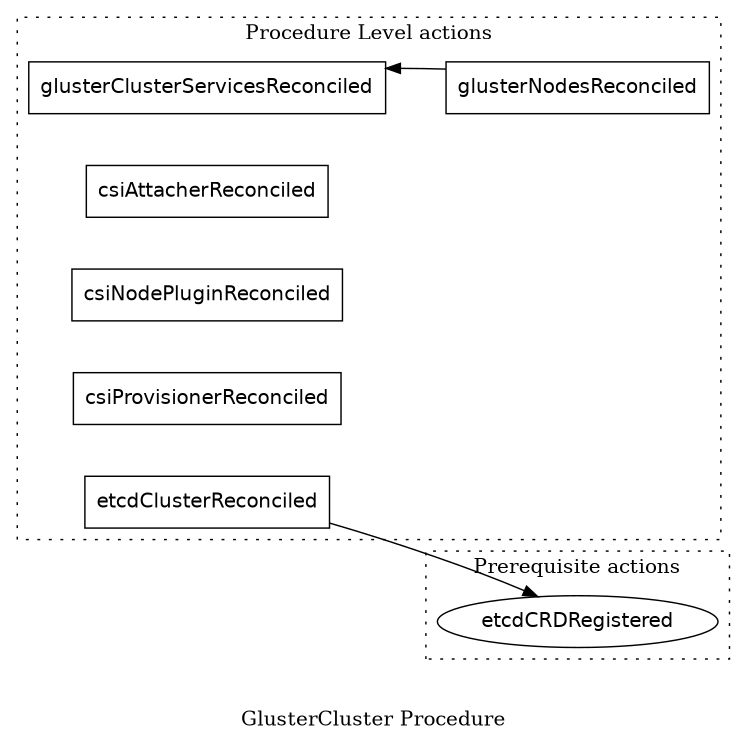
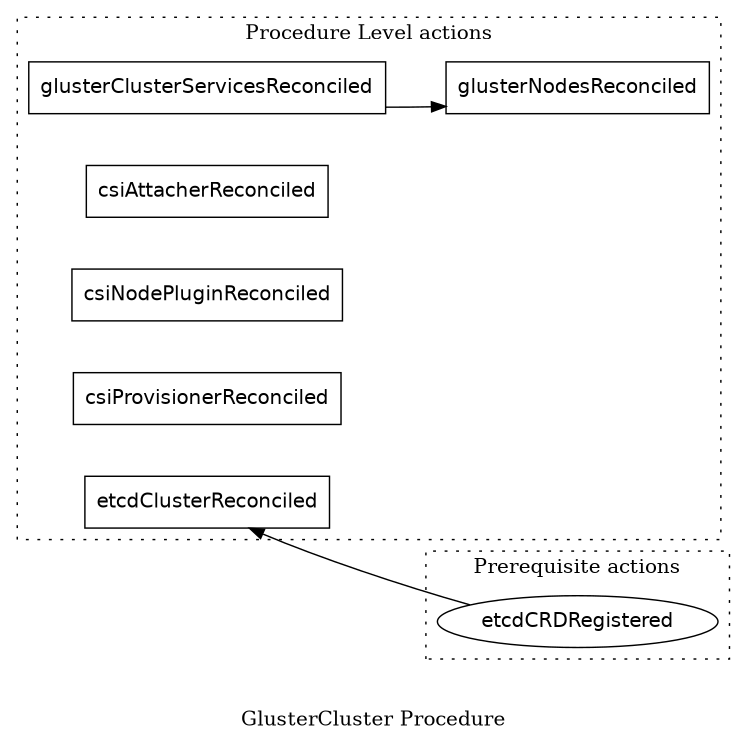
edge "glusterNodesReconciled" -> "glusterClusterServicesReconciled": reversed
edge "etcdClusterReconciled" -> "etcdCRDRegistered": reversed
